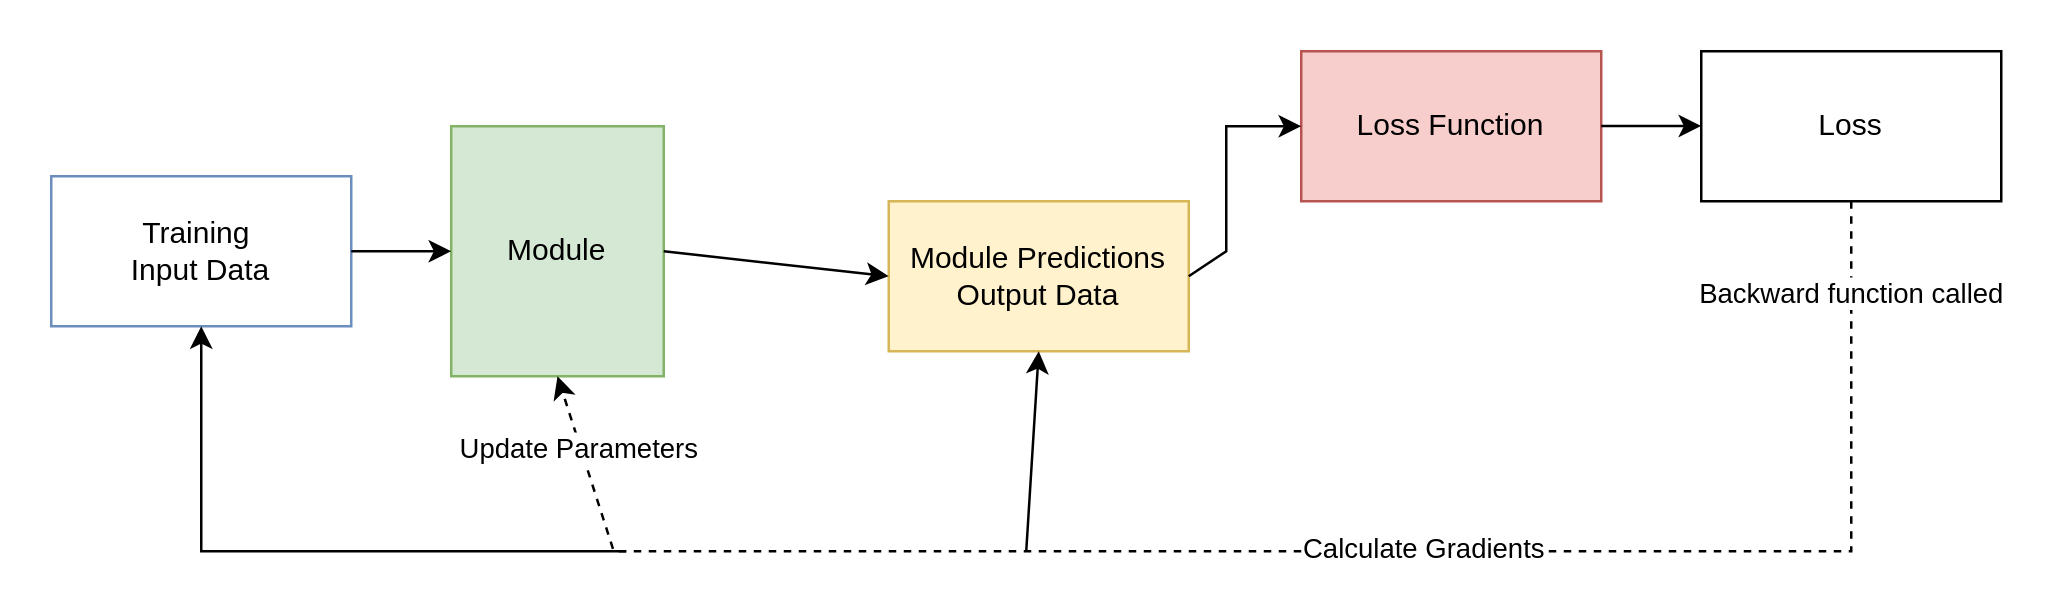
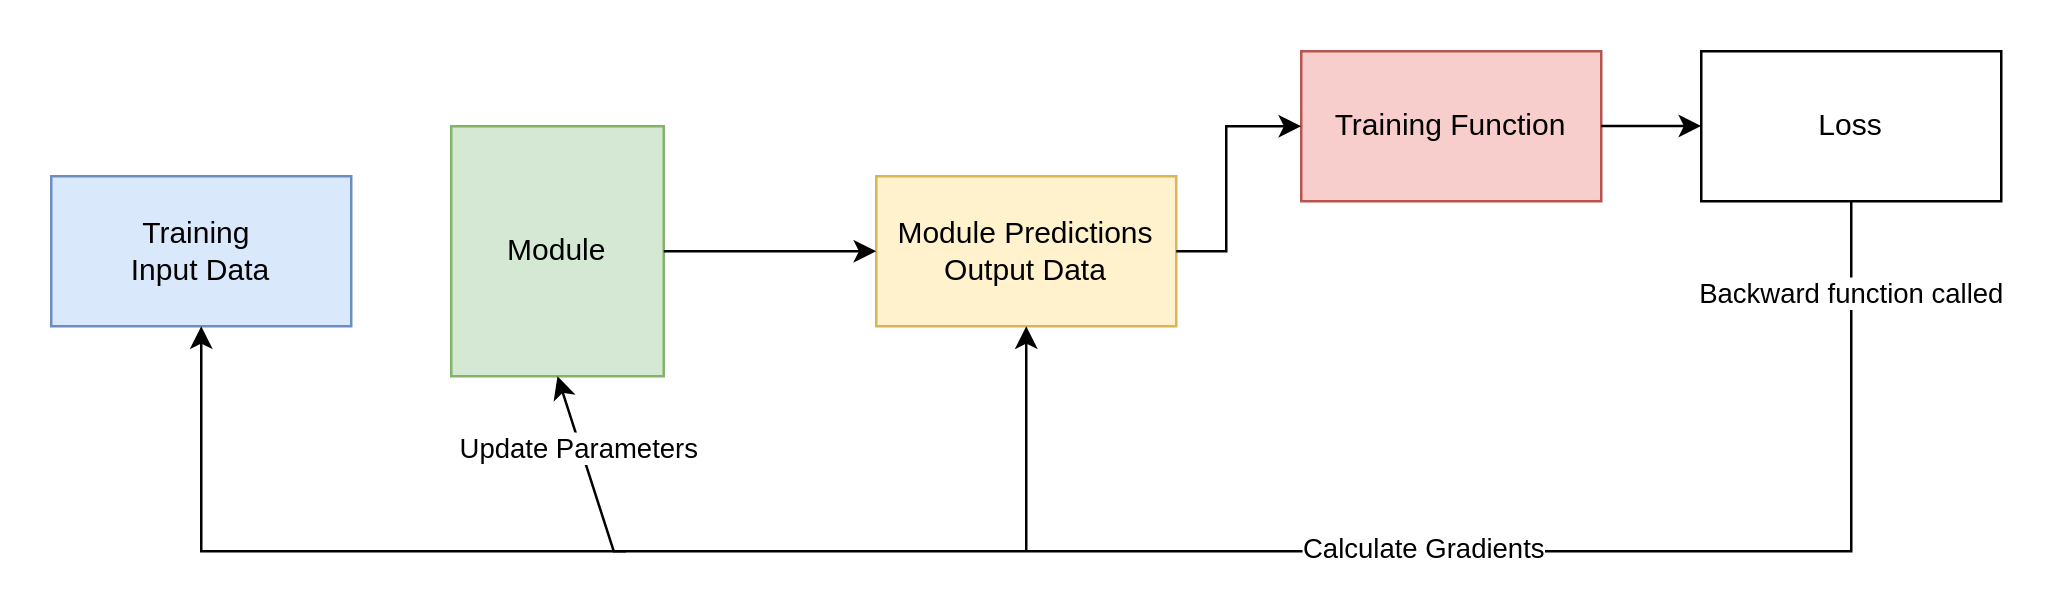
node "Loss Function": label "Loss Function" -> "Training Function"
node "Training Input Data": fillcolor #ffffff -> #dae8fc
edge "Training Input Data" -> "Module": removed
node "Module Predictions Output Data": moved (1039, 276) -> (1026, 251)
edge "Loss" -> "Module": style dashed -> solid
